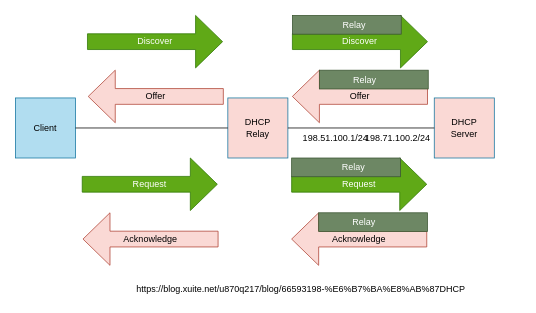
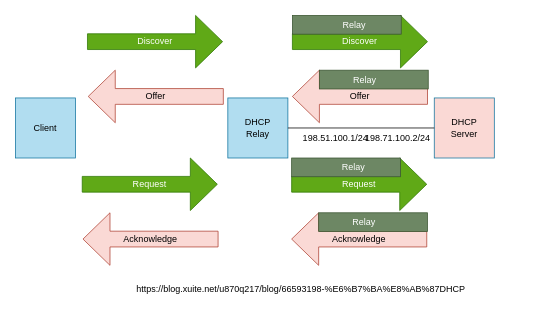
edge "Client" -- "DHCP Relay": removed
node "DHCP Relay": fillcolor #fad9d5 -> #b1ddf0
